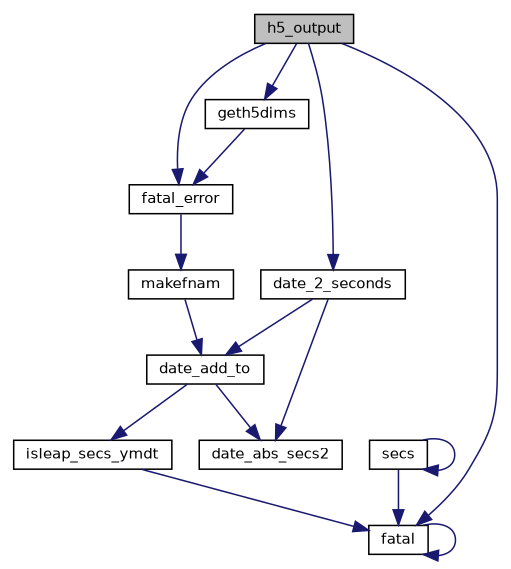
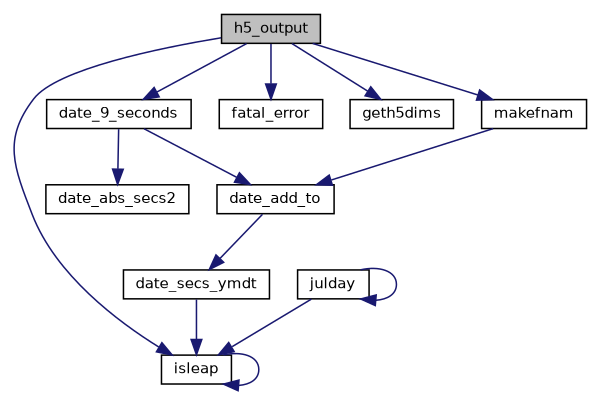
edge "geth5dims" -> "fatal_error": removed
edge "fatal_error" -> "makefnam": now "h5_output" -> "makefnam"
node "date_2_seconds": label "date_2_seconds" -> "date_9_seconds"
edge "date_add_to" -> "date_abs_secs2": removed
node "isleap_secs_ymdt": label "isleap_secs_ymdt" -> "date_secs_ymdt"
node "secs": label "secs" -> "julday"
node "fatal": label "fatal" -> "isleap"
